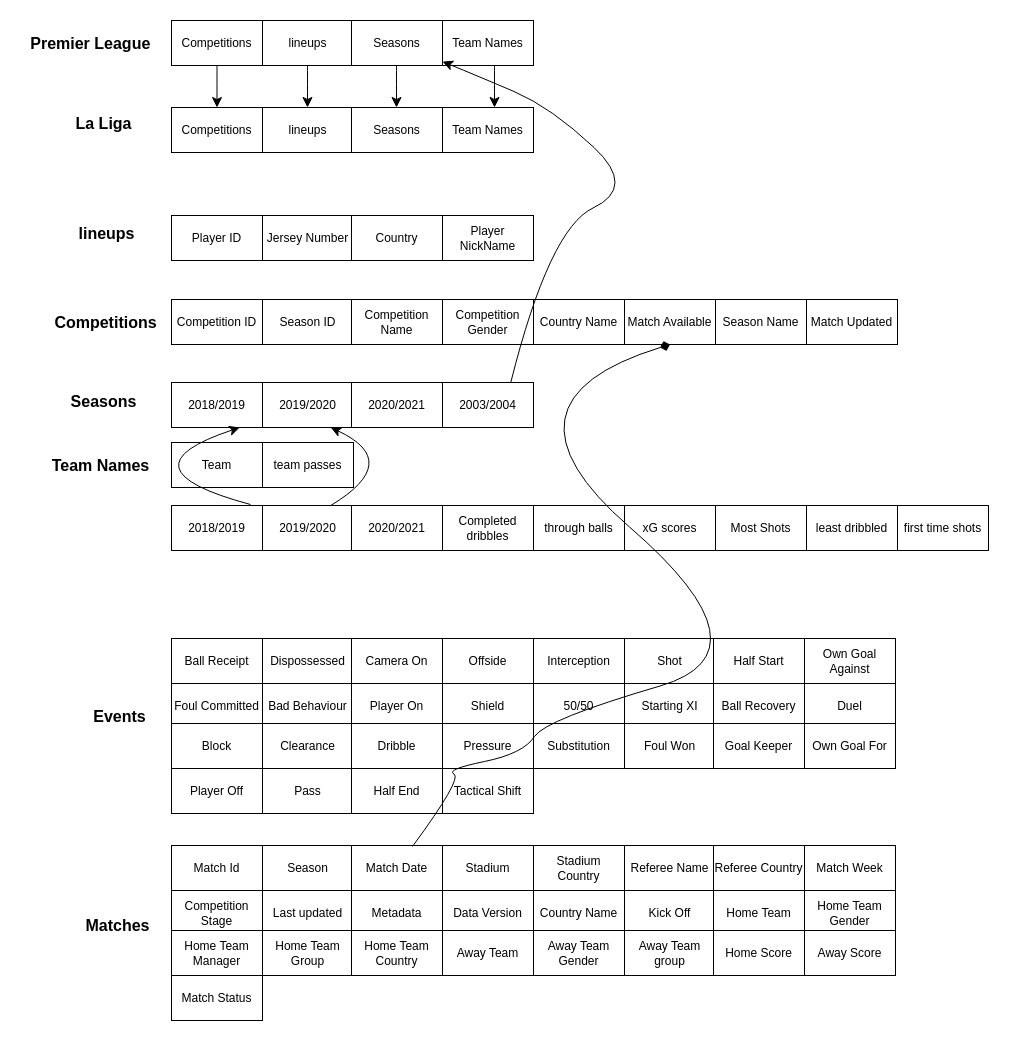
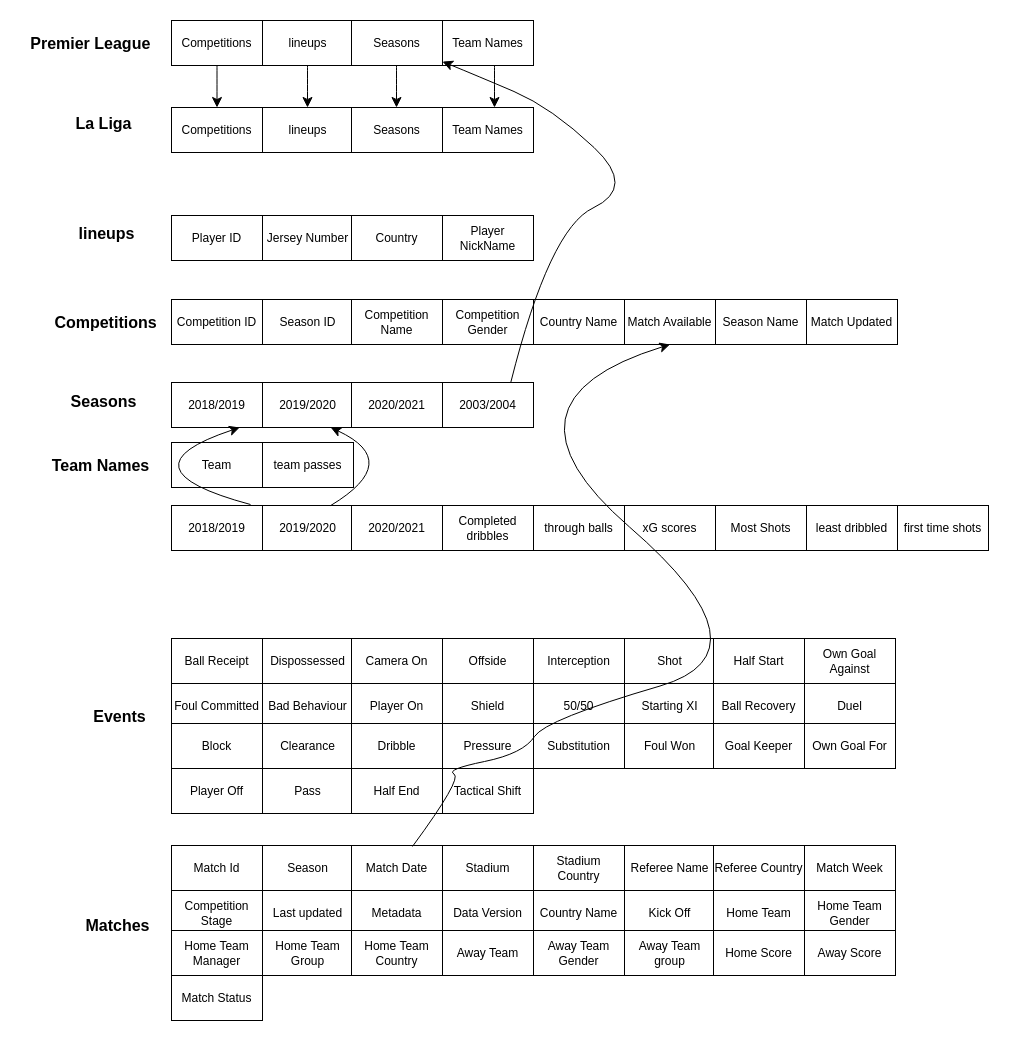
edge "Match Date" -> "Match Available": arrowhead diamond -> classic
